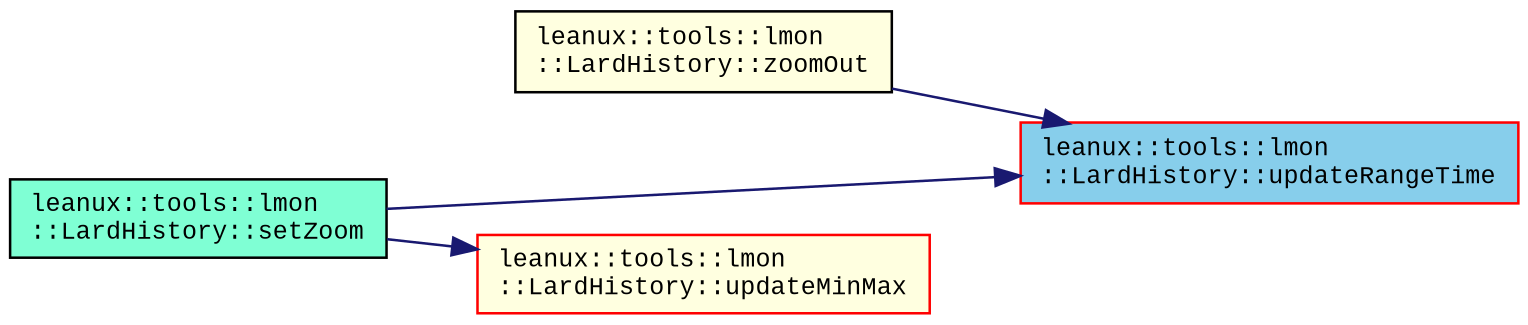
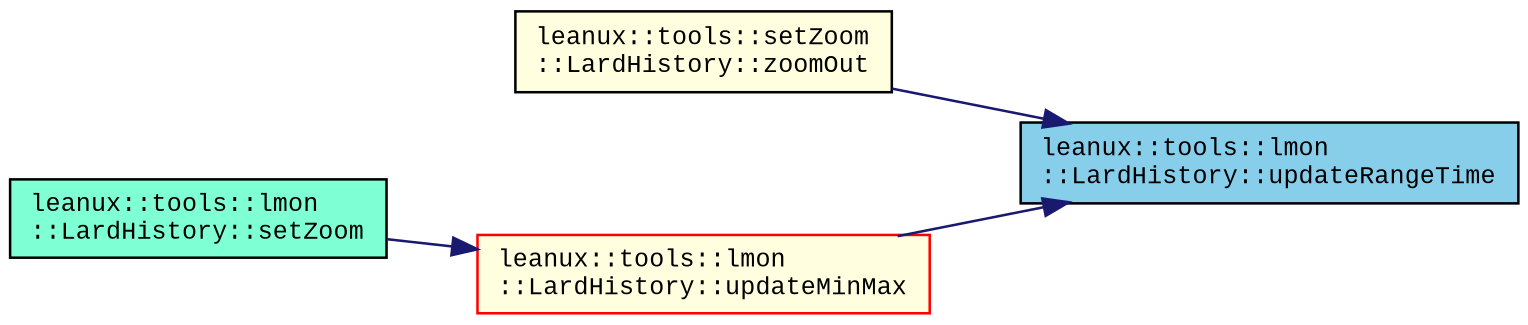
node "leanux::tools::lmon ::LardHistory::zoomOut": label "leanux::tools::lmon ::LardHistory::zoomOut" -> "leanux::tools::setZoom ::LardHistory::zoomOut"
node "leanux::tools::lmon ::LardHistory::updateRangeTime": color red -> black
edge "leanux::tools::lmon ::LardHistory::setZoom" -> "leanux::tools::lmon ::LardHistory::updateRangeTime": now "leanux::tools::lmon ::LardHistory::updateMinMax" -> "leanux::tools::lmon ::LardHistory::updateRangeTime"
